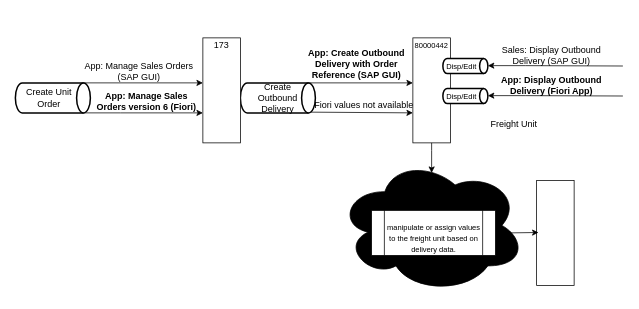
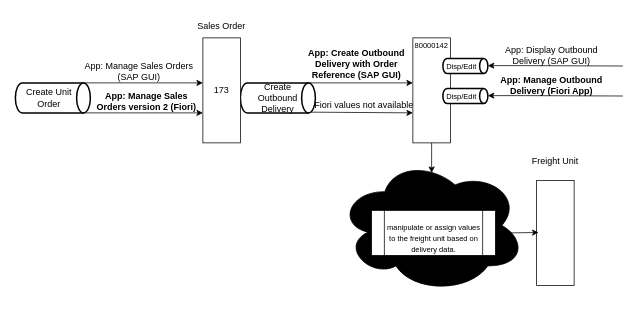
node "Sales Order": added
node "173": moved (222, 45) -> (222, 90)
node "80000442": label "80000442" -> "80000142"
node "Sales: Display Outbound Delivery (SAP GUI)": label "Sales: Display Outbound Delivery (SAP GUI)" -> "App: Display Outbound Delivery (SAP GUI)"
node "App: Display Outbound Delivery (Fiori App)": label "App: Display Outbound Delivery (Fiori App)" -> "App: Manage Outbound Delivery (Fiori App)"
node "App: Manage Sales Orders version 6 (Fiori)": label "App: Manage Sales Orders version 6 (Fiori)" -> "App: Manage Sales Orders version 2 (Fiori)"
node "Freight Unit": moved (514, 124) -> (555, 162)
